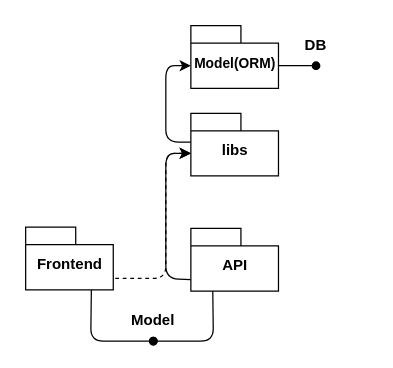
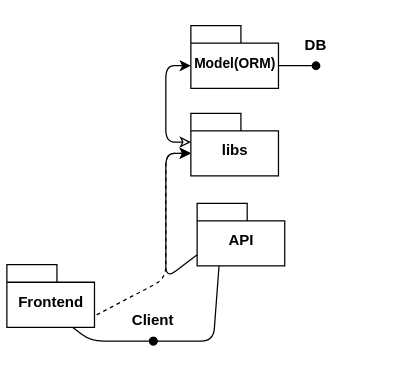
edge "libs" -> "Model(ORM)": arrowhead none -> classic
node "Frontend": moved (69, 258) -> (51, 296)
node "API": moved (234, 259) -> (241, 234)
node "Model": label "Model" -> "Client"
